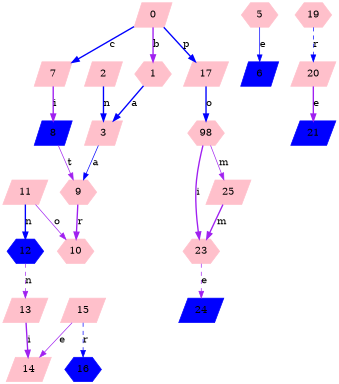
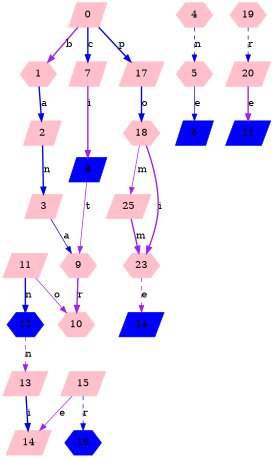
node "4": added
edge "1" -> "3": now "1" -> "2"
node "98": label "98" -> "18"
edge "13" -> "14": color purple -> blue
